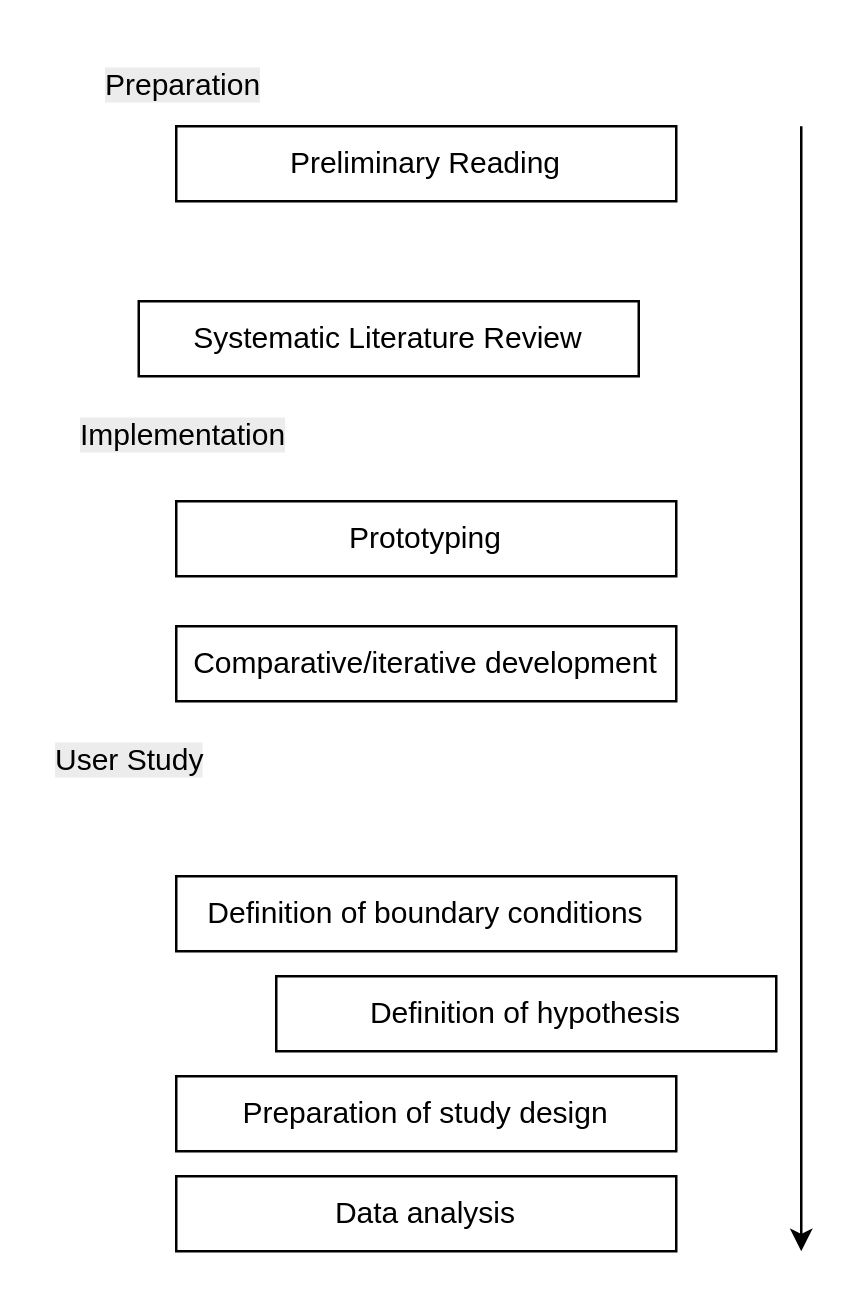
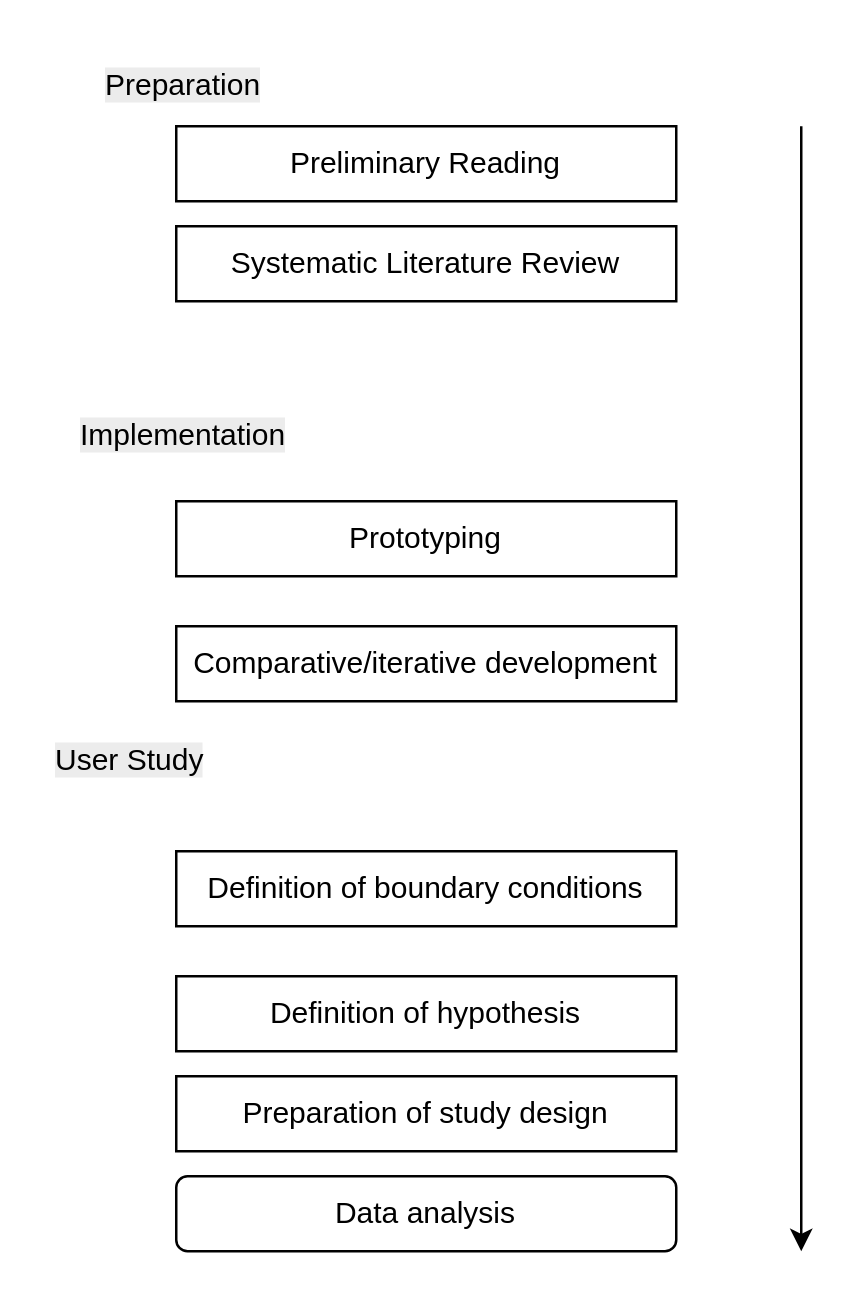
node "Systematic Literature Review": moved (389, 339) -> (426, 264)
node "Definition of boundary conditions": moved (426, 914) -> (426, 889)
node "Definition of hypothesis": moved (526, 1014) -> (426, 1014)
node "Data analysis": shape rectangle -> rounded rectangle
